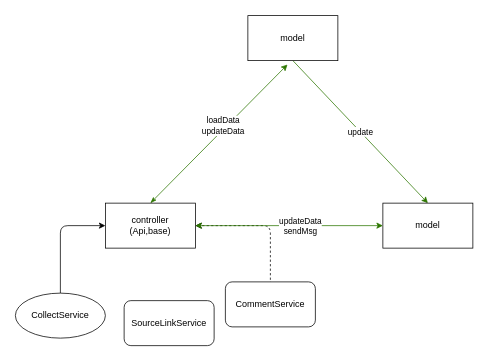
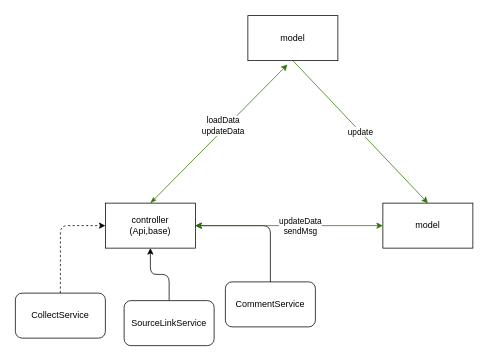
edge "CollectService" -> "controller (Api,base)": style solid -> dashed
edge "CommentService" -> "controller (Api,base)": style dashed -> solid
edge "SourceLinkService" -> "controller (Api,base)": added
node "CollectService": shape ellipse -> rounded rectangle
